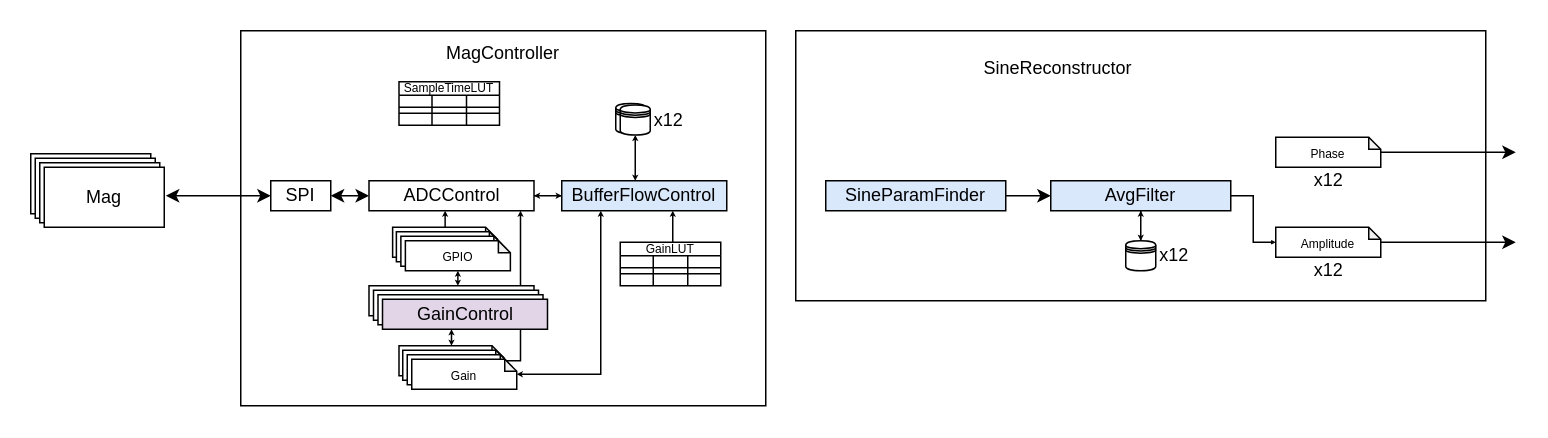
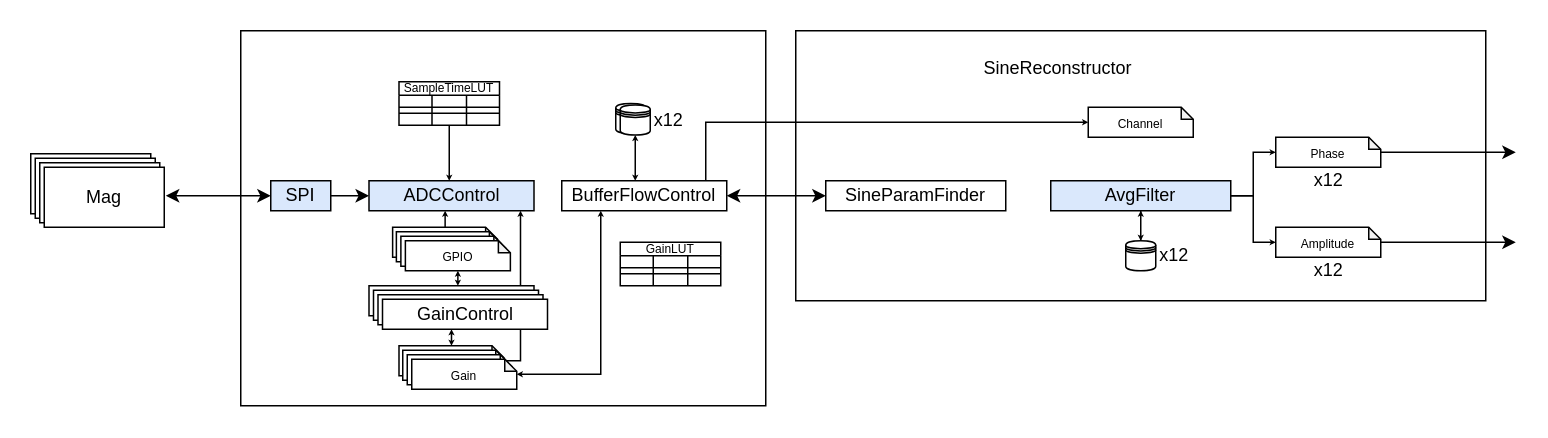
node "MagController": removed
edge "BufferFlowControl" -> "Channel": added
node "Channel": added
edge "SampleTimeLUT" -> "ADCControl": added
edge "AvgFilter" -> "Phase": added
node "SPI": fillcolor #ffffff -> #dae8fc
edge "SPI" -- "ADCControl": arrowhead classic -> none
node "ADCControl": fillcolor #ffffff -> #dae8fc
edge "ADCControl" -- "BufferFlowControl": removed
node "BufferFlowControl": fillcolor #dae8fc -> #ffffff
edge "BufferFlowControl" -- "SineParamFinder": added
node "SineParamFinder": fillcolor #dae8fc -> #ffffff
edge "SineParamFinder" -> "AvgFilter": removed
edge "GainLUT" -> "BufferFlowControl": removed
edge "AvgFilter" -> "Amplitude": arrowhead open -> classic
node "GainControl": fillcolor #e1d5e7 -> #ffffff
